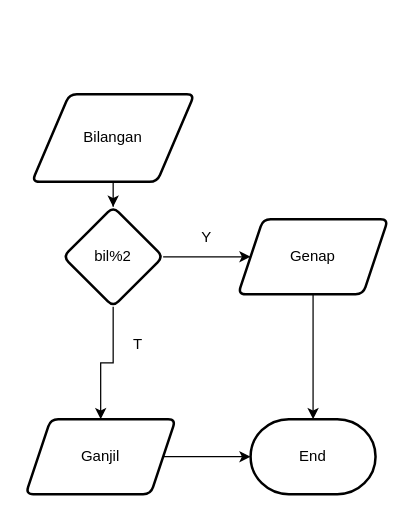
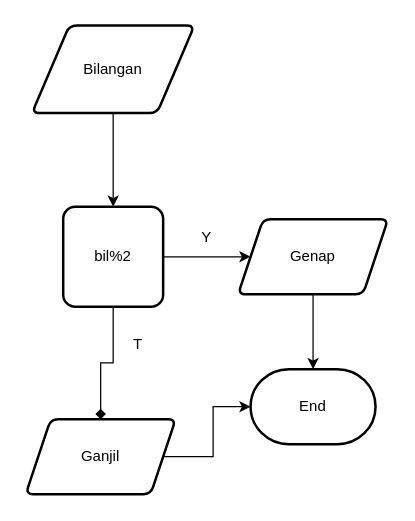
node "Bilangan": moved (113, 138) -> (113, 69)
node "bil%2": shape diamond -> rounded rectangle
edge "bil%2" -> "Ganjil": arrowhead classic -> diamond
node "End": moved (313, 457) -> (313, 407)
